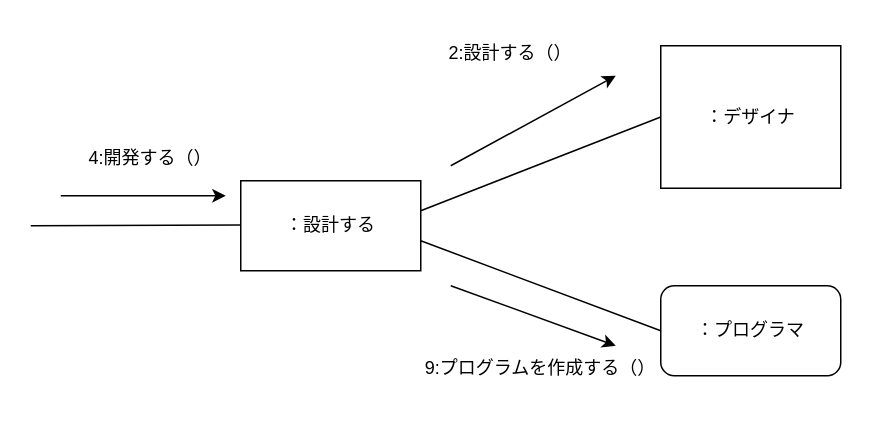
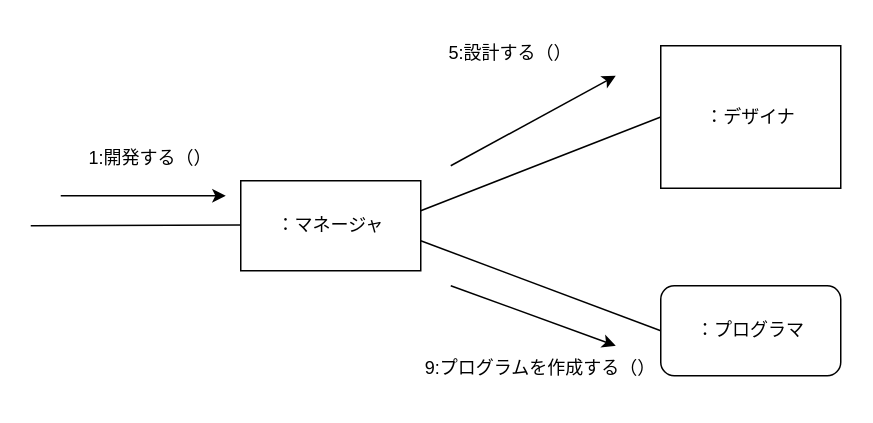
node "2:設計する（）": label "2:設計する（）" -> "5:設計する（）"
node "4:開発する（）": label "4:開発する（）" -> "1:開発する（）"
node "：設計する": label "：設計する" -> "：マネージャ"
